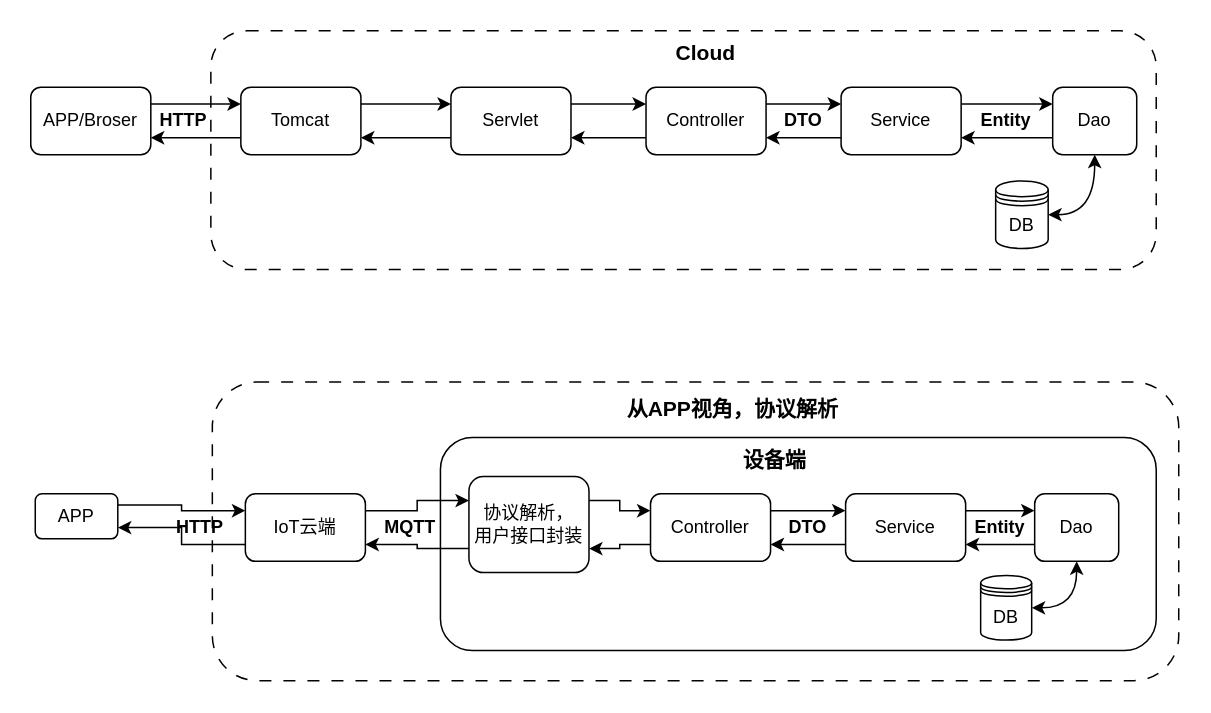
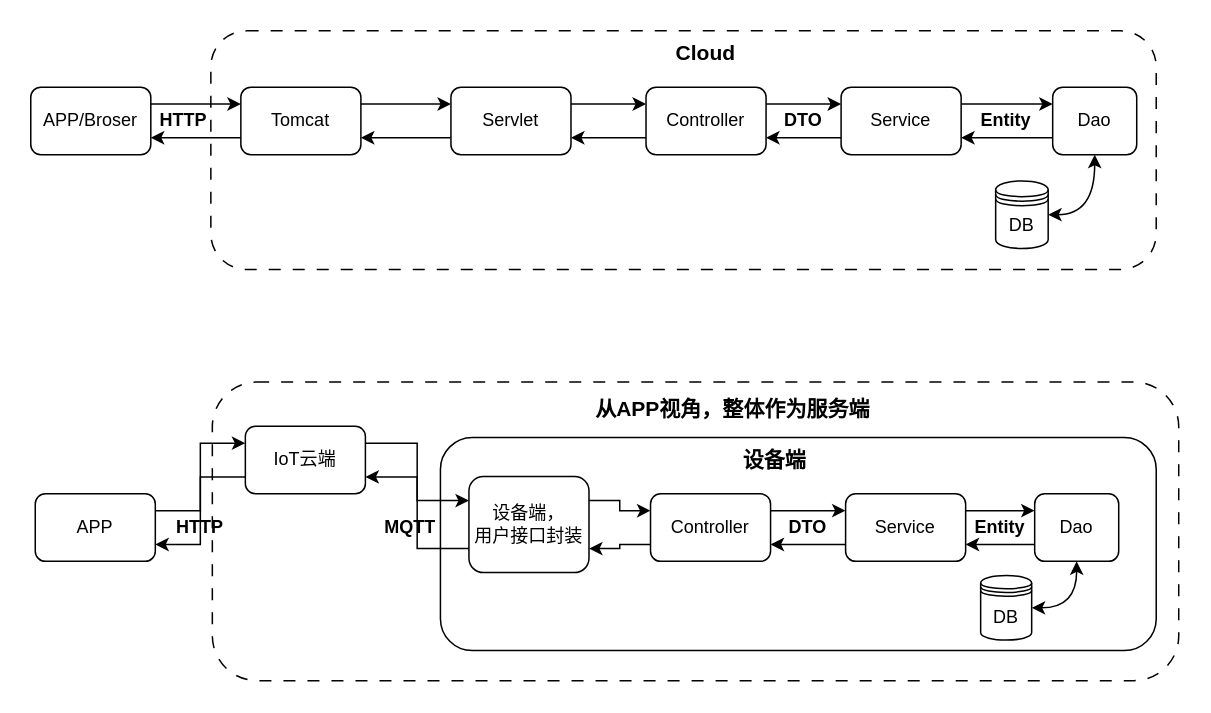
node "从APP视角，协议解析": label "从APP视角，协议解析" -> "从APP视角，整体作为服务端"
node "APP": size 83x45 -> 120x68
node "协议解析， 用户接口封装": label "协议解析， 用户接口封装" -> "设备端， 用户接口封装"
node "IoT云端": moved (305, 527) -> (305, 460)
